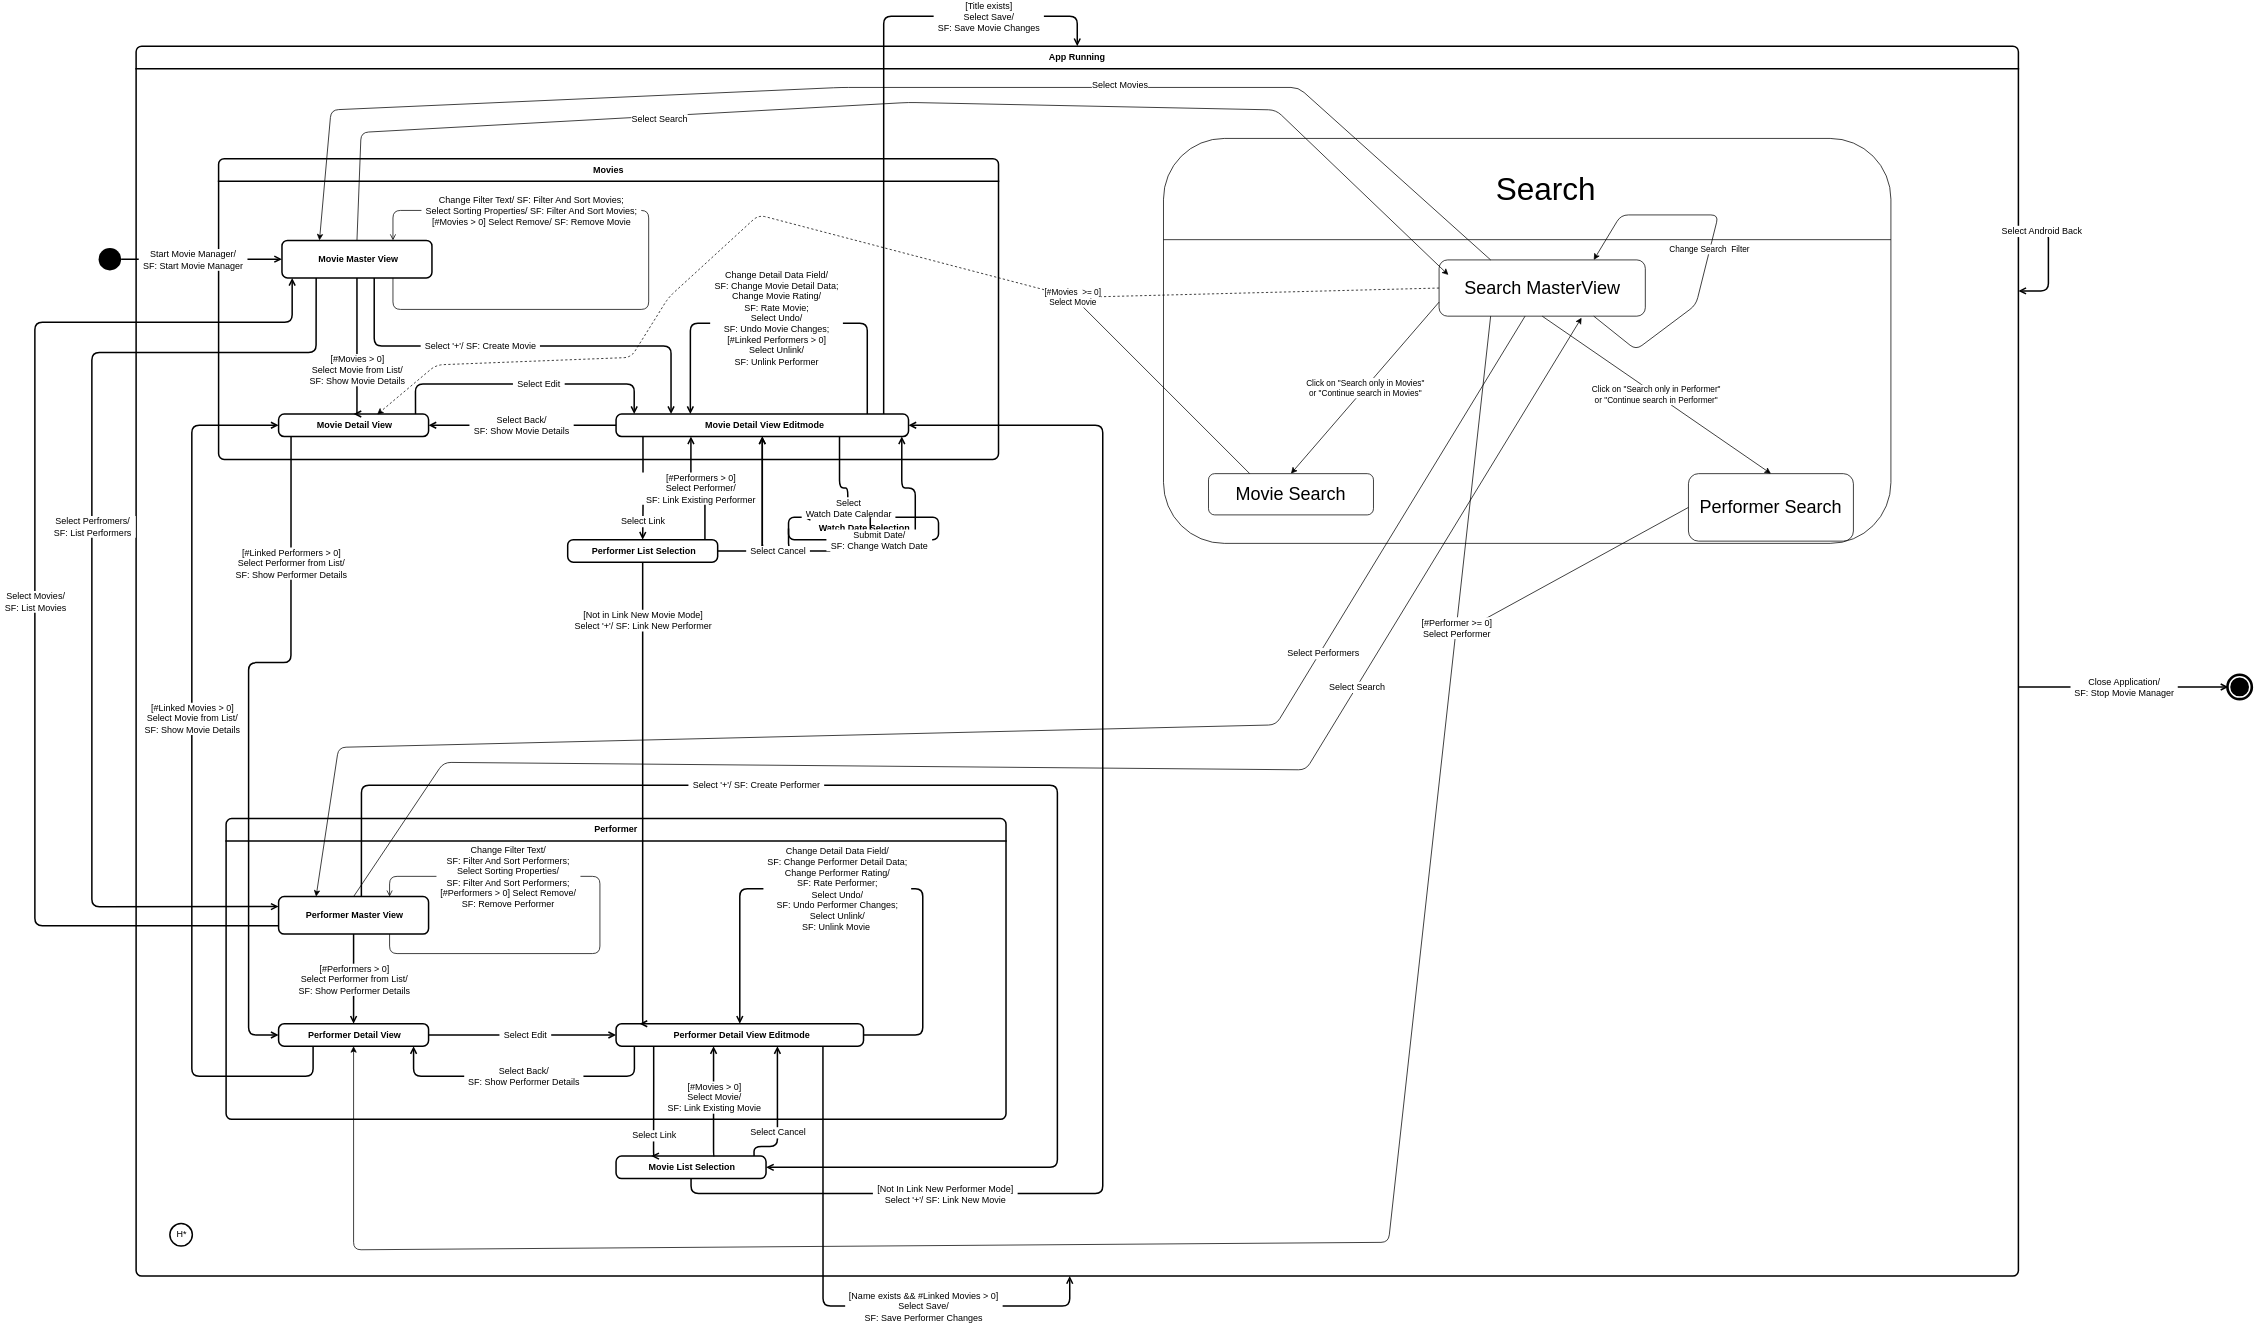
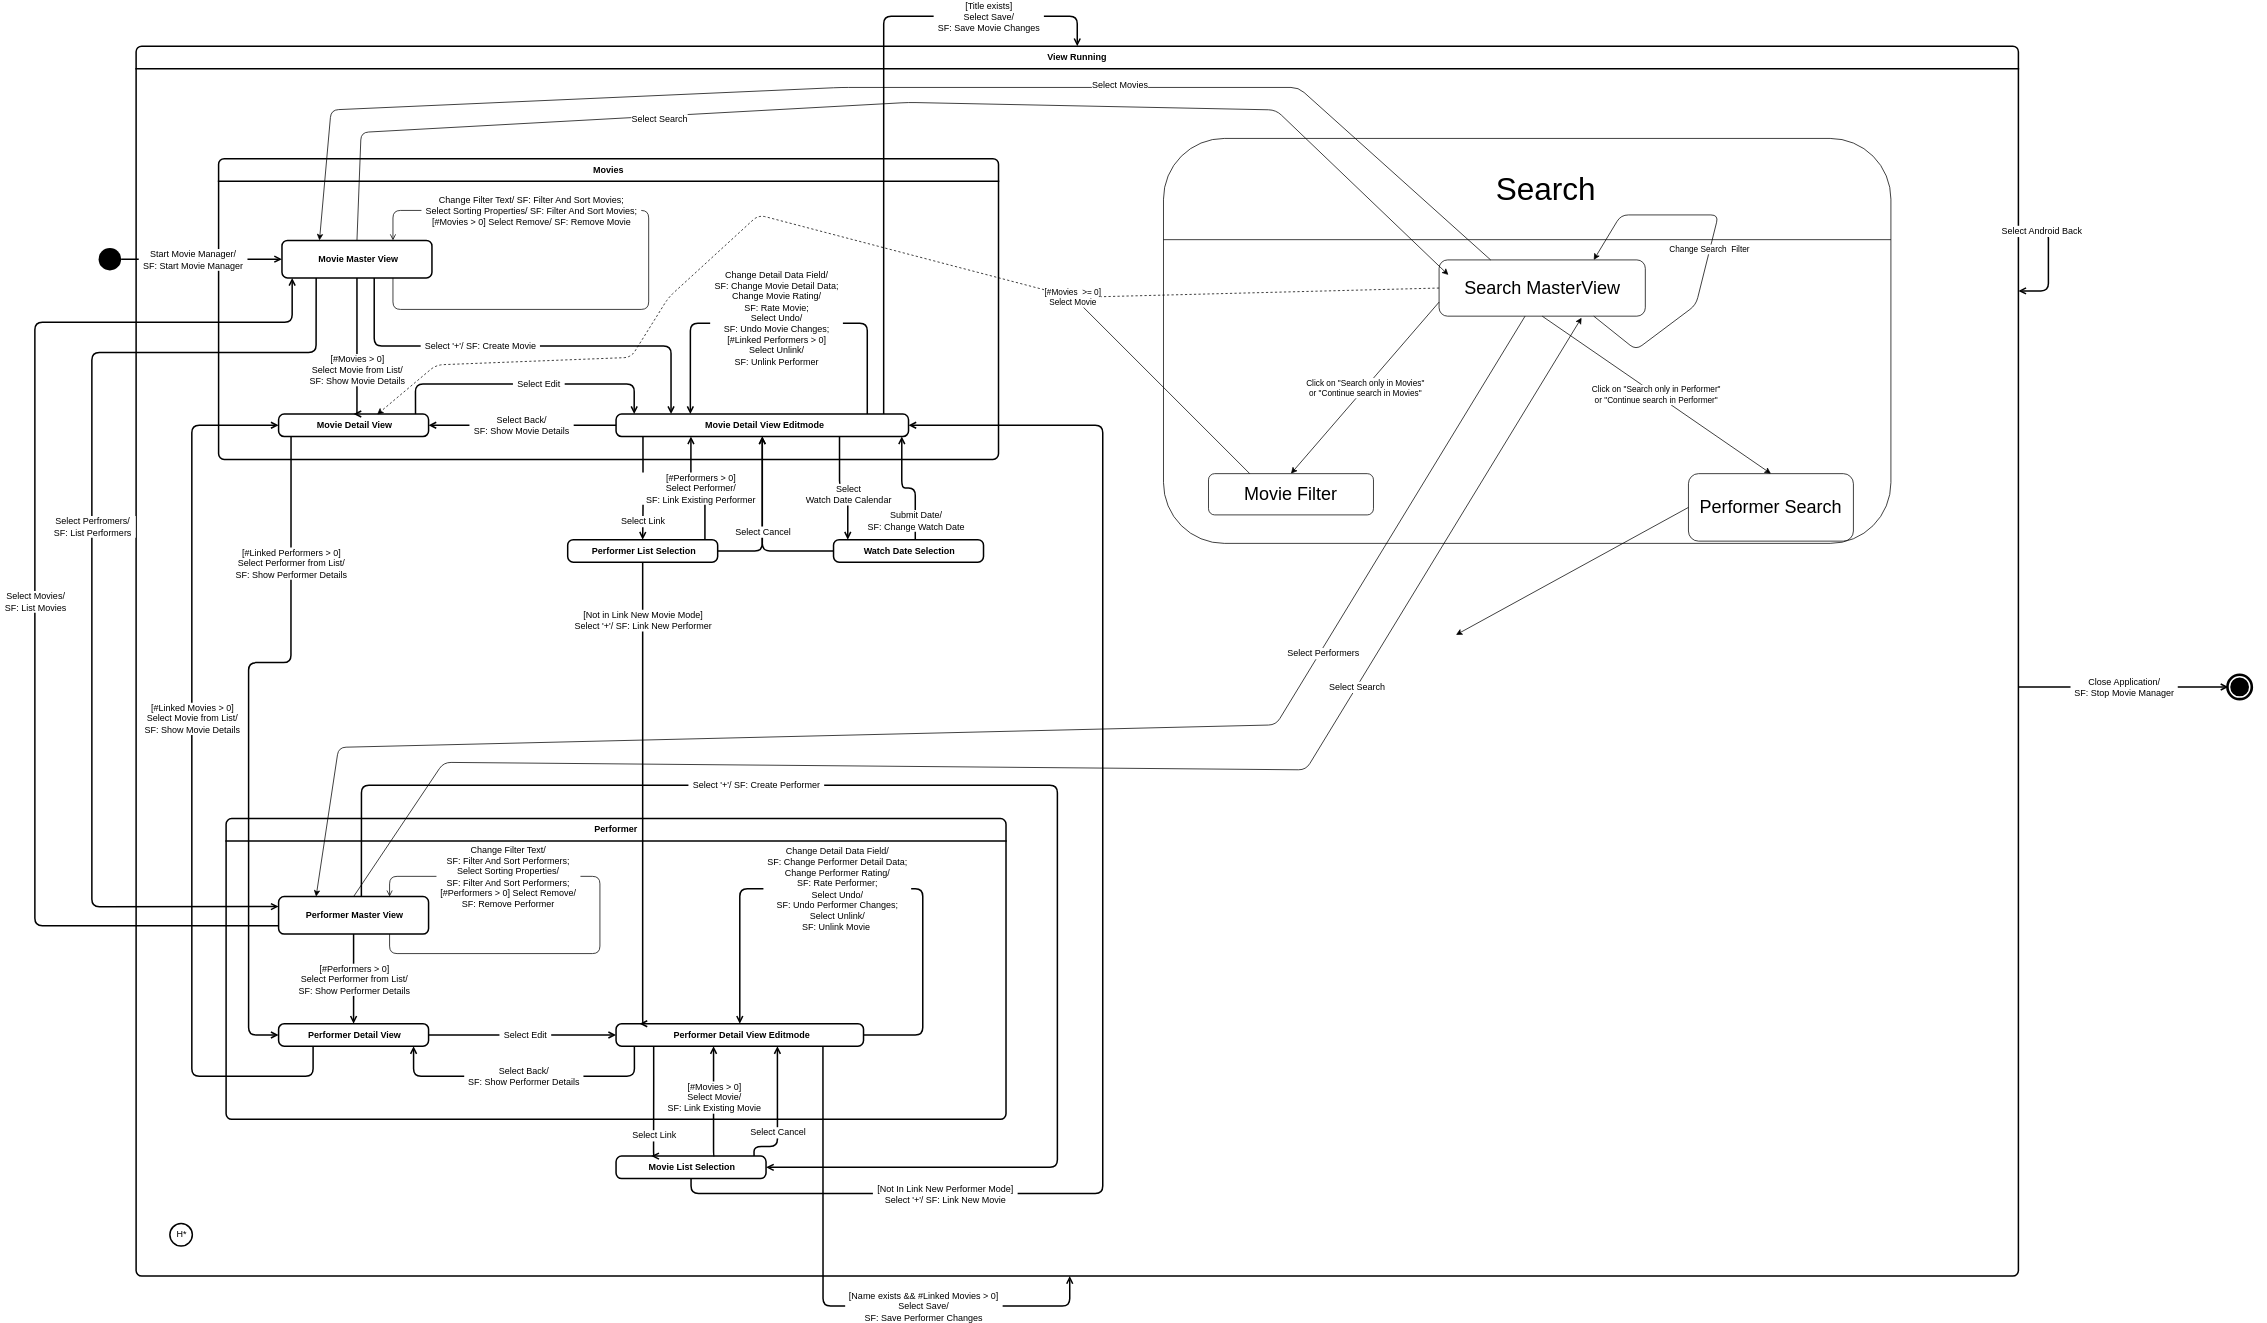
node "App Running": label "App Running" -> "View Running"
node "Movie Search": label "Movie Search" -> "Movie Filter"
node "Watch Date Selection": moved (864, 528) -> (909, 551)
edge "Search MasterView" -> "Performer Detail View": removed, label "[#Performer >= 0] Select Performer"
